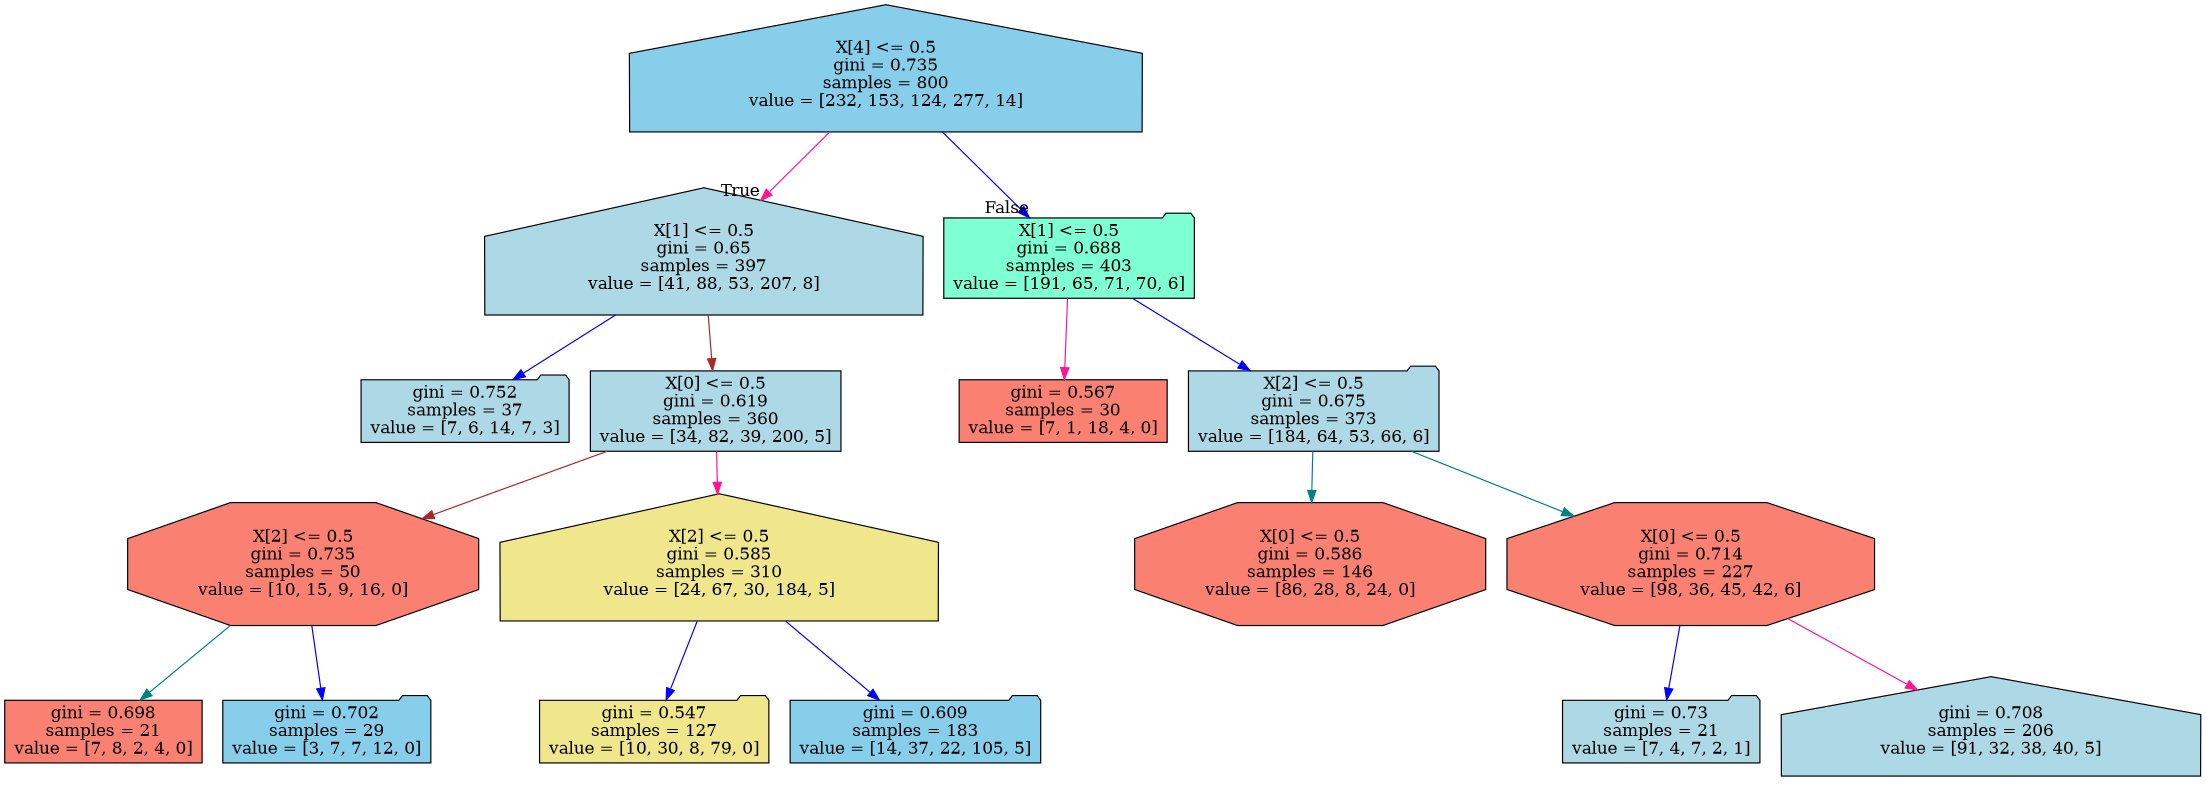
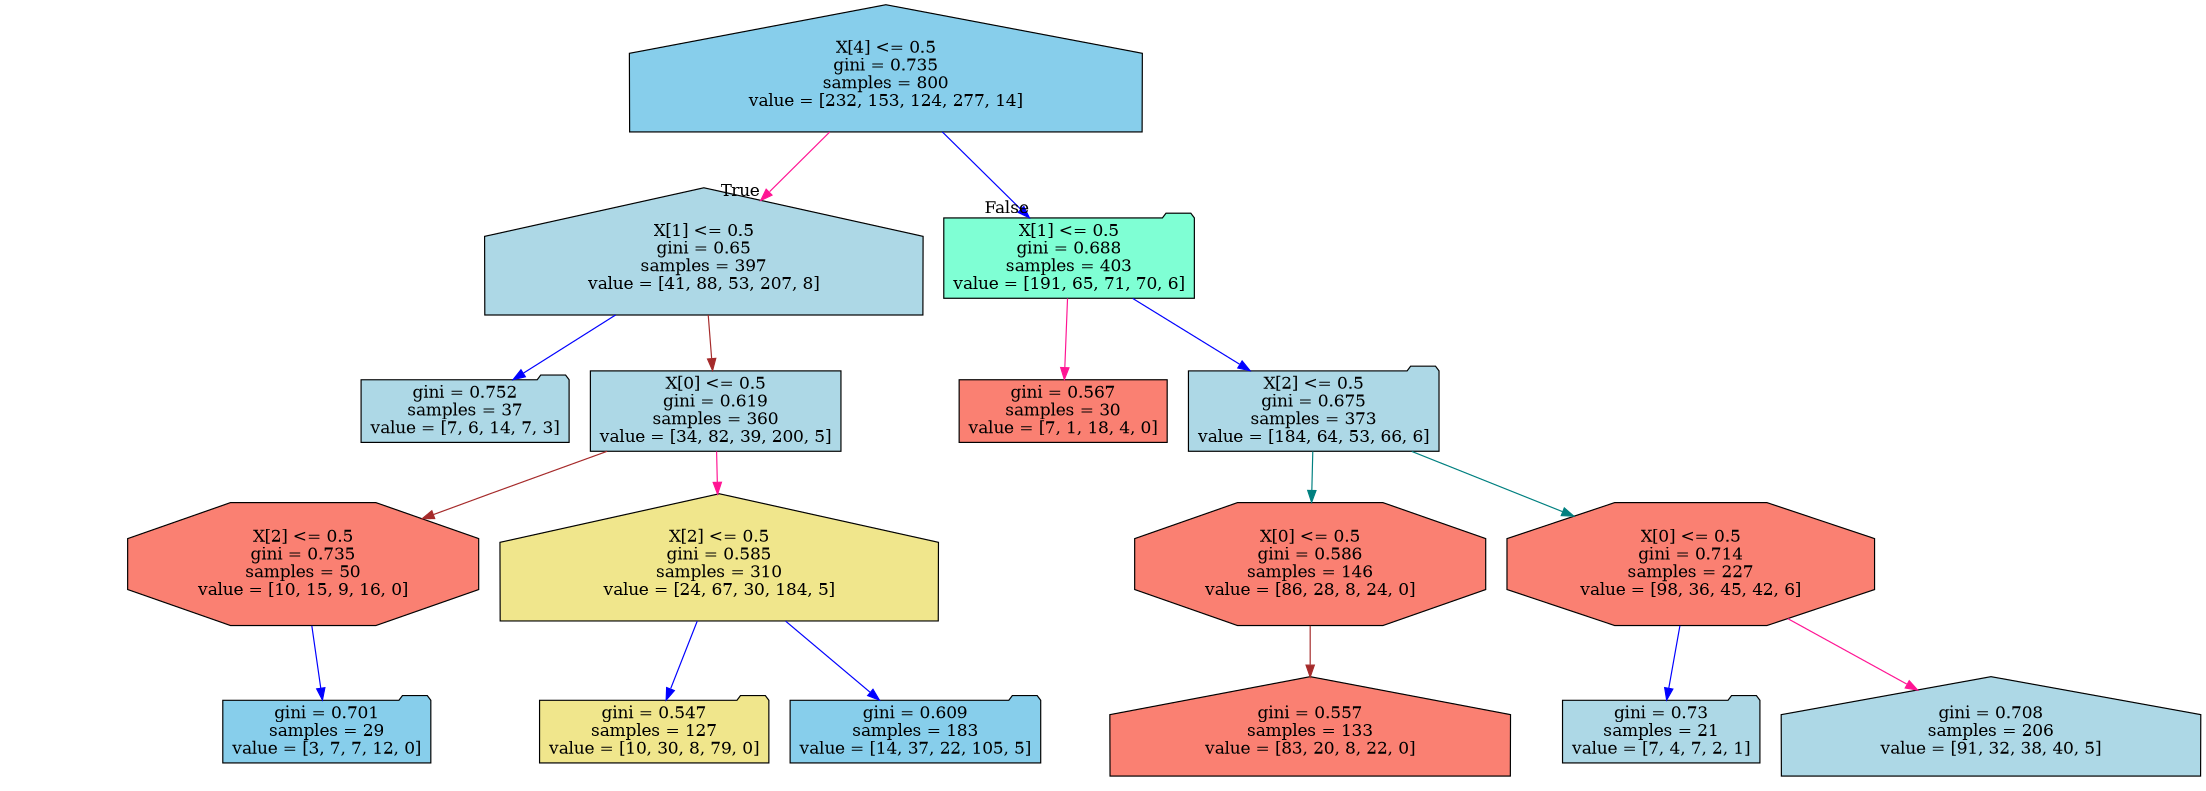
node "gini = 0.698 samples = 21 value = [7, 8, 2, 4, 0]": removed
node "gini = 0.702 samples = 29 value = [3, 7, 7, 12, 0]": label "gini = 0.702 samples = 29 value = [3, 7, 7, 12, 0]" -> "gini = 0.701 samples = 29 value = [3, 7, 7, 12, 0]"
node "gini = 0.557 samples = 133 value = [83, 20, 8, 22, 0]": added
